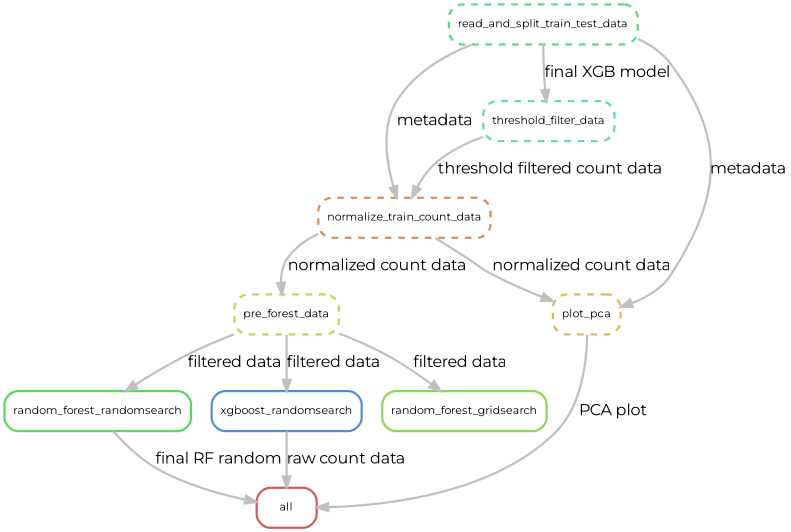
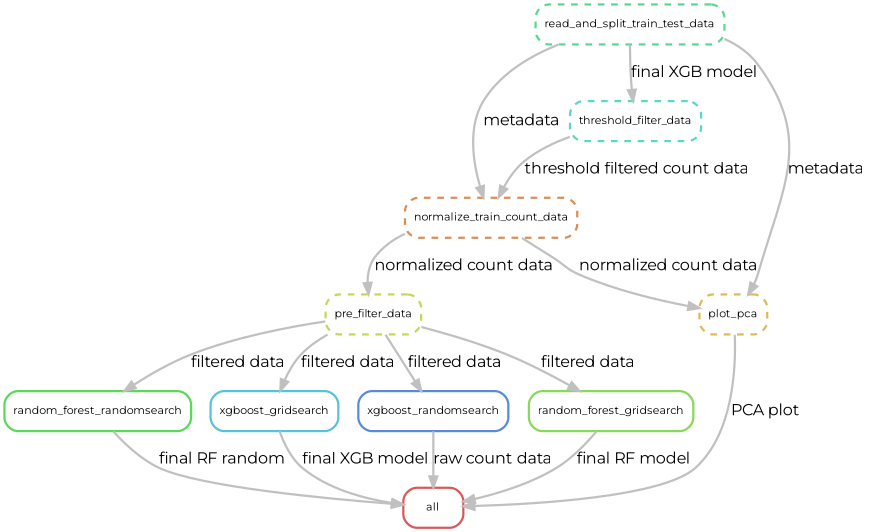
node "pre_forest_data": label "pre_forest_data" -> "pre_filter_data"
node "xgboost_gridsearch": added
edge "random_forest_gridsearch" -> "all": added, label "final RF model"
